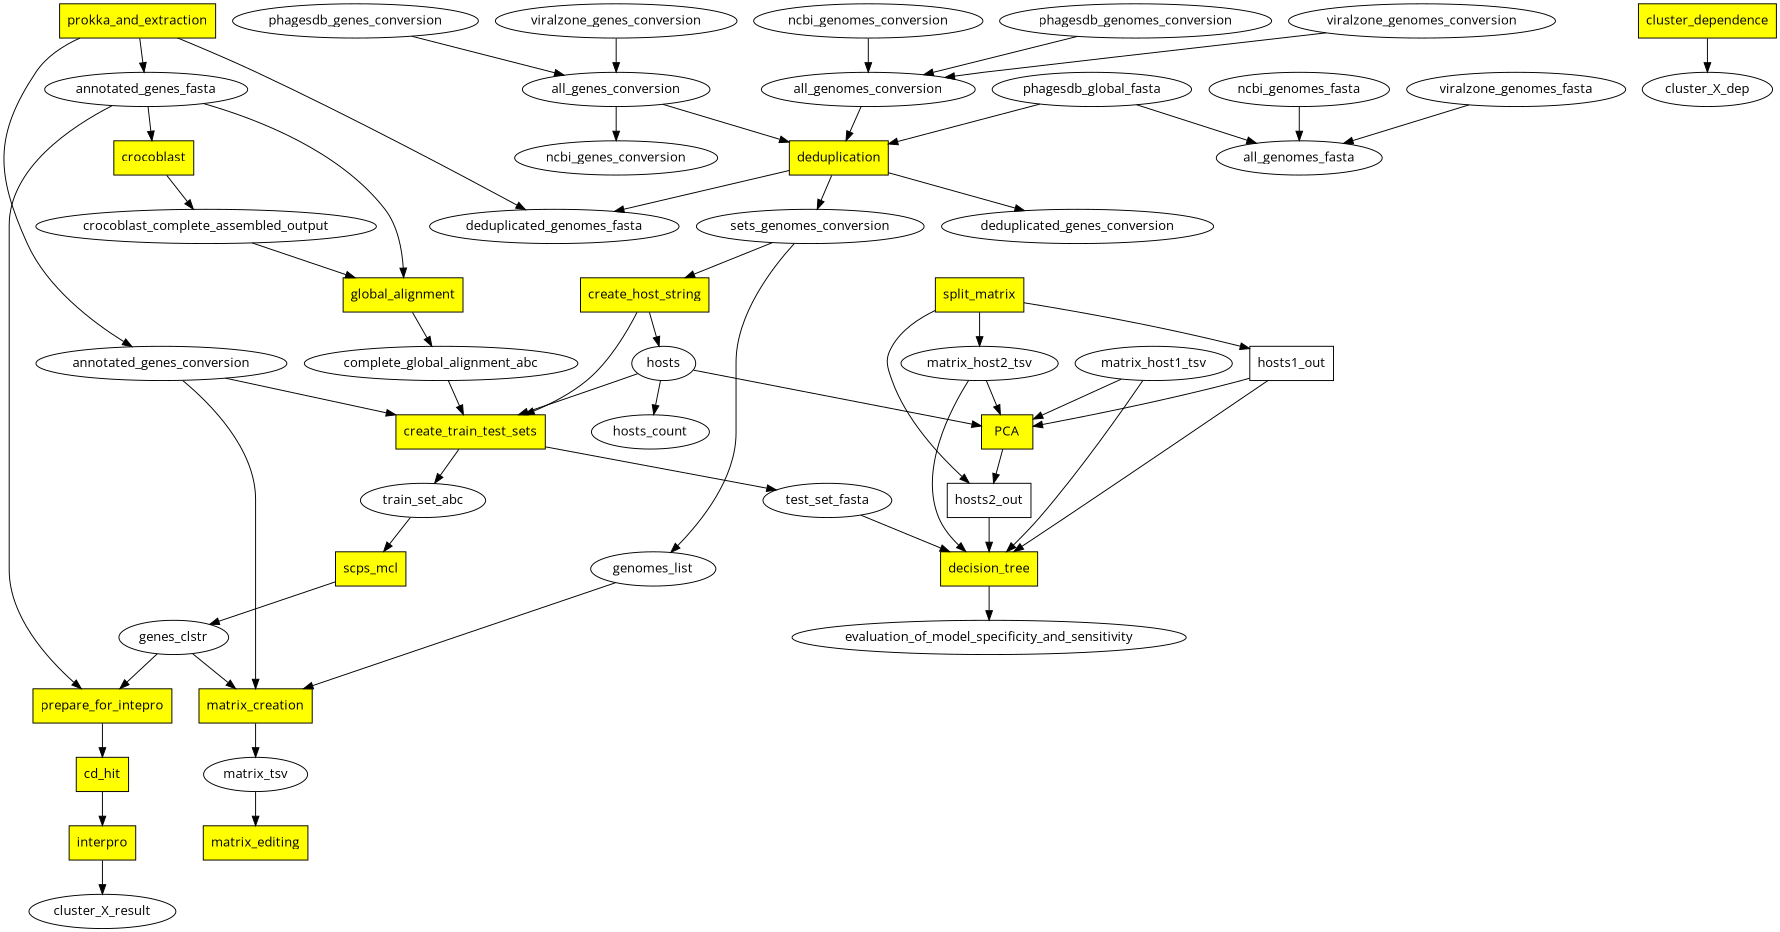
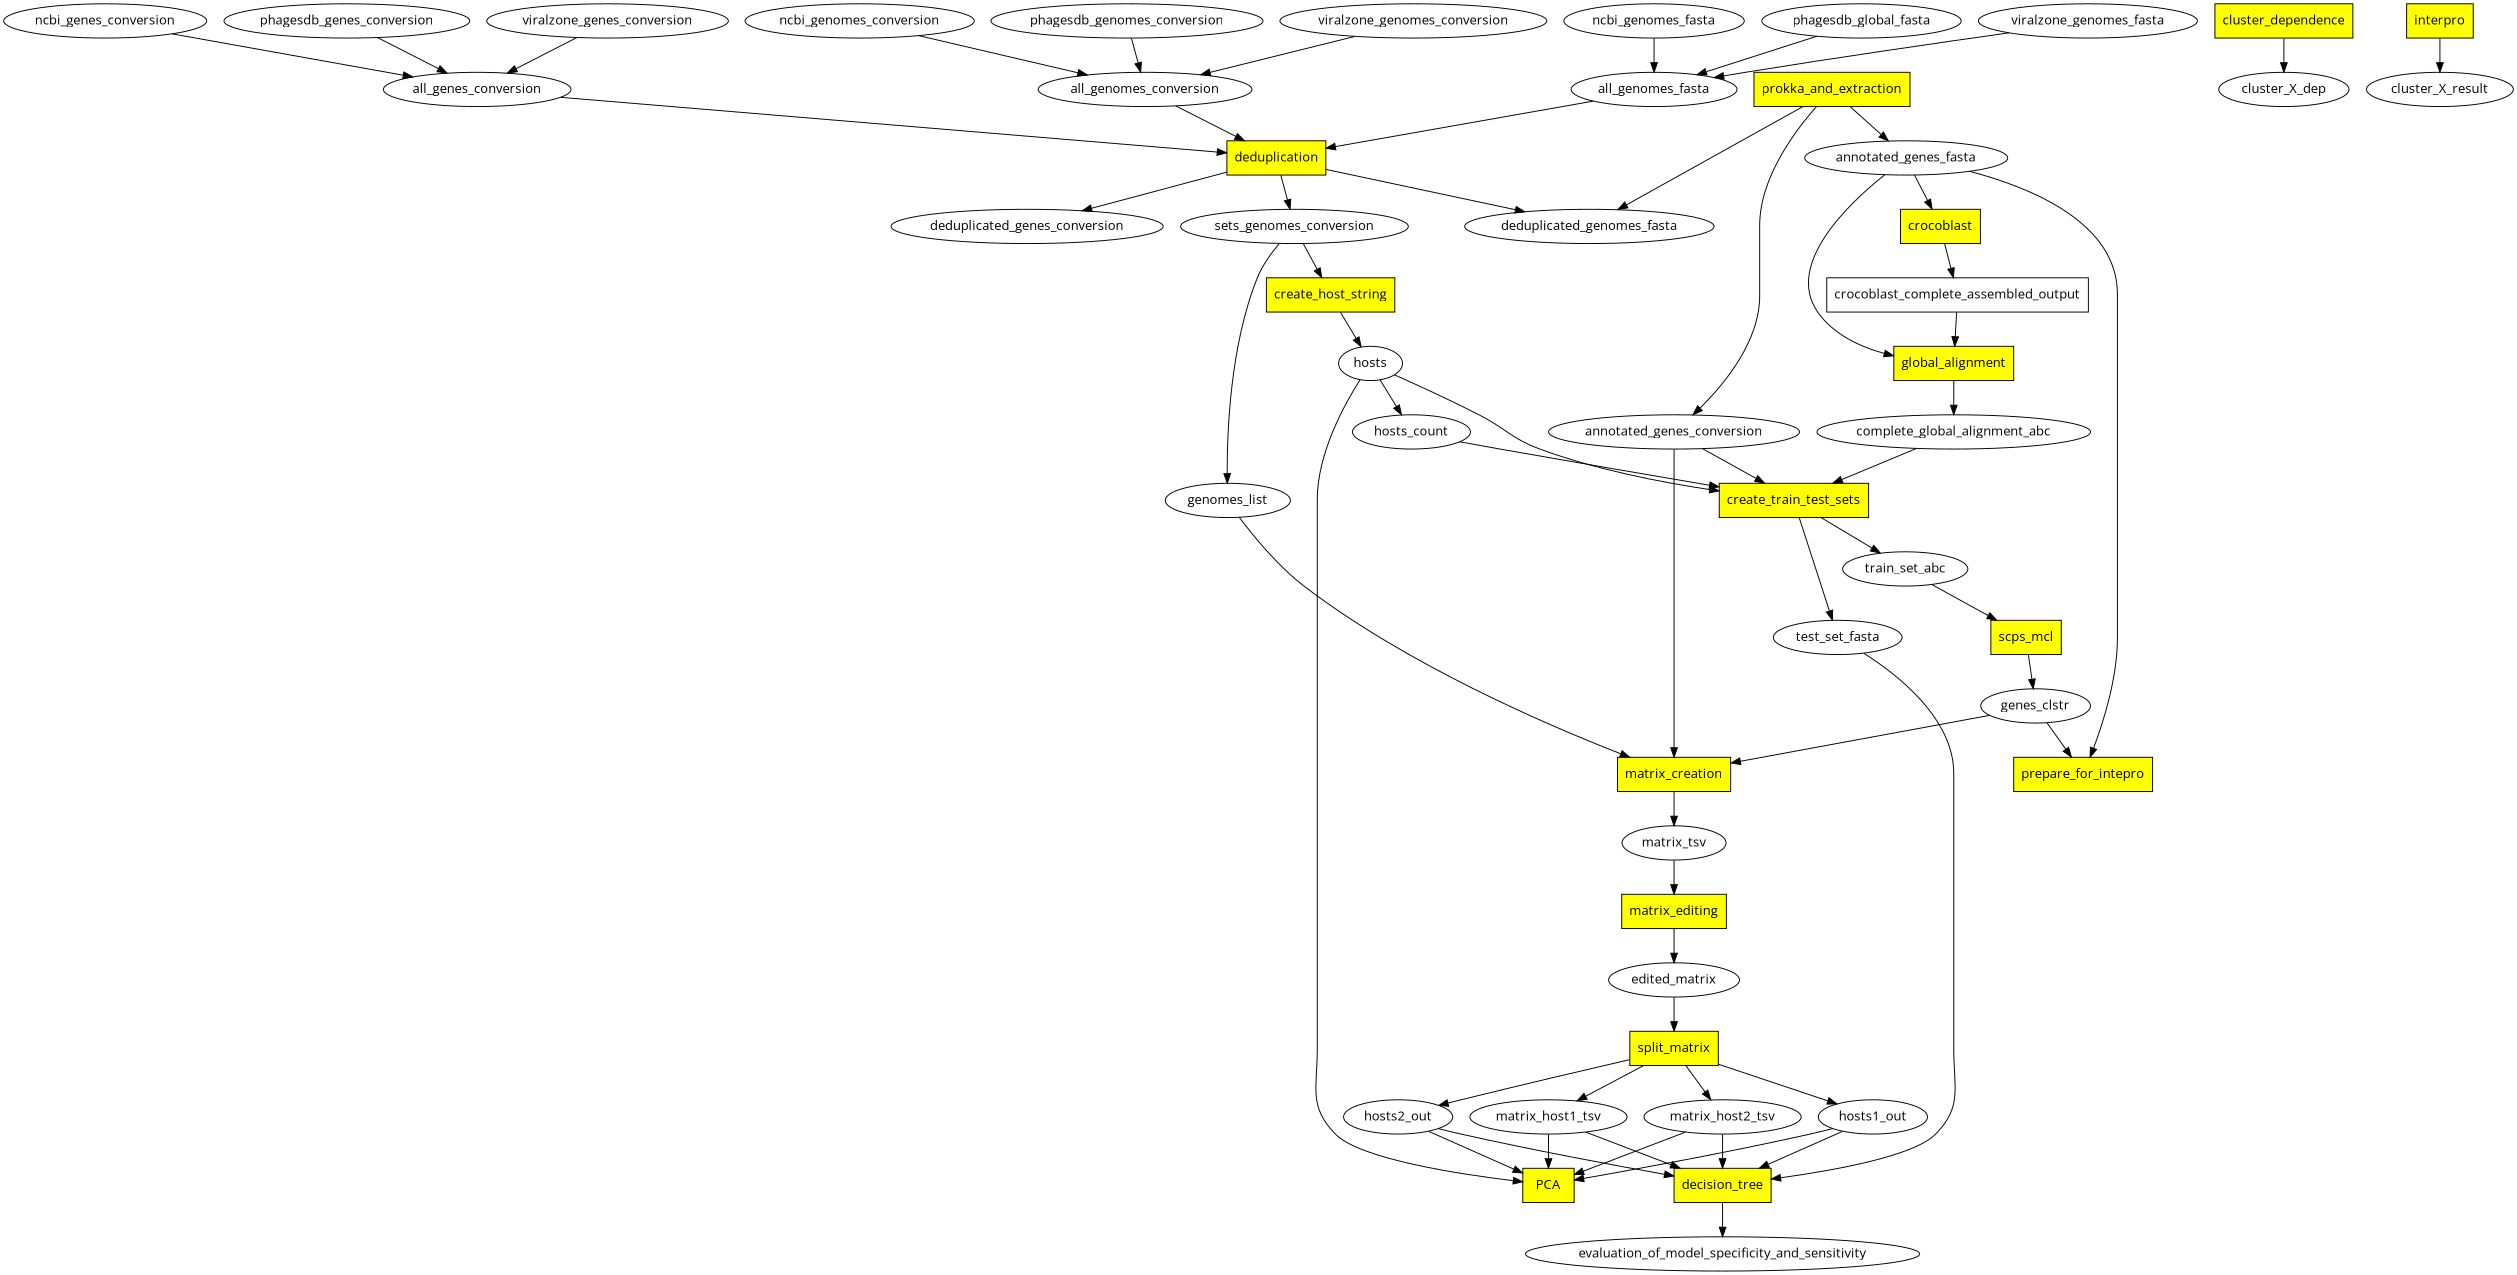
edge "all_genes_conversion" -> "ncbi_genes_conversion": reversed
edge "phagesdb_global_fasta" -> "deduplication": now "all_genomes_fasta" -> "deduplication"
node "crocoblast_complete_assembled_output": shape ellipse -> box
node "hosts1_out": shape box -> ellipse
edge "create_host_string" -> "create_train_test_sets": now "hosts_count" -> "create_train_test_sets"
edge "PCA" -> "hosts2_out": reversed
node "hosts2_out": shape box -> ellipse
node "cd_hit": removed
node "edited_matrix": added
edge "split_matrix" -> "matrix_host1_tsv": added
